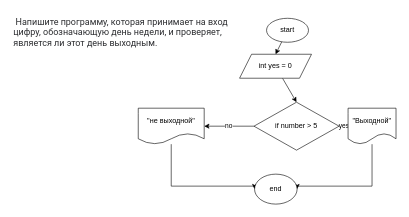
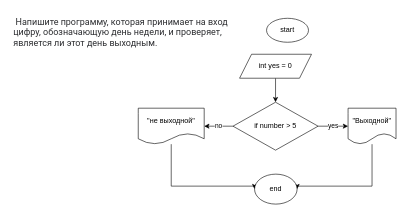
edge "start" -> "int yes = 0": removed
node "if number > 5": moved (297, 126) -> (276, 126)
